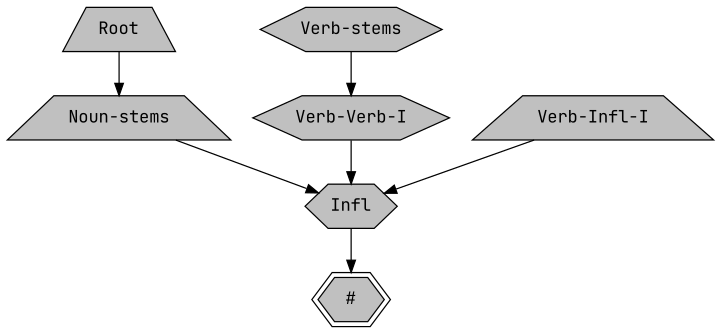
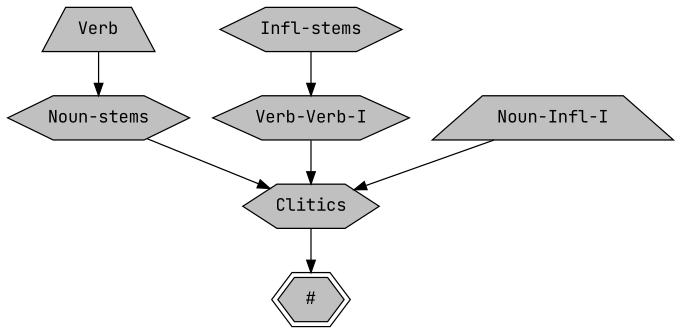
node "Root": label "Root" -> "Verb"
node "Verb-stems": label "Verb-stems" -> "Infl-stems"
node "Noun-stems": shape trapezium -> hexagon
node "Verb-Infl-I": label "Verb-Infl-I" -> "Noun-Infl-I"
node "Infl": label "Infl" -> "Clitics"
